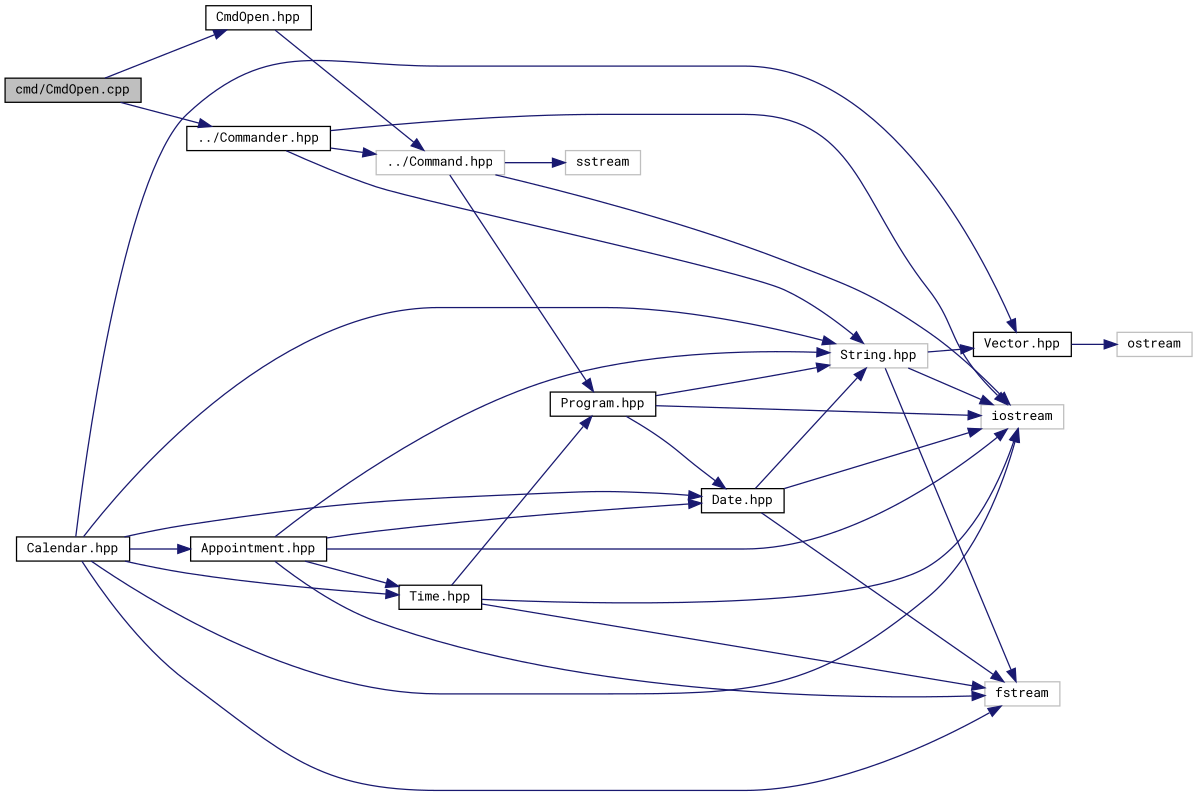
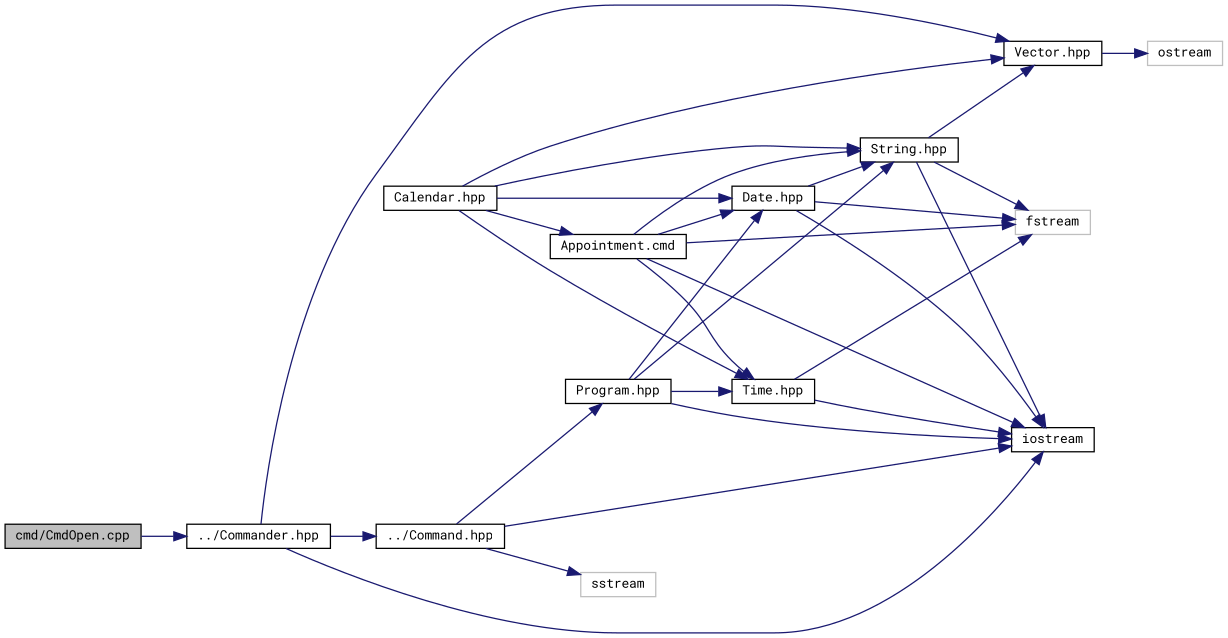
node "CmdOpen.hpp": removed
node "../Command.hpp": color grey75 -> black
edge "../Commander.hpp" -> "String.hpp": now "../Commander.hpp" -> "Vector.hpp"
node "String.hpp": color grey75 -> black
node "iostream": color grey75 -> black
edge "Time.hpp" -> "Program.hpp": reversed
node "Appointment.hpp": label "Appointment.hpp" -> "Appointment.cmd"
edge "Calendar.hpp" -> "iostream": removed
edge "Calendar.hpp" -> "fstream": removed
